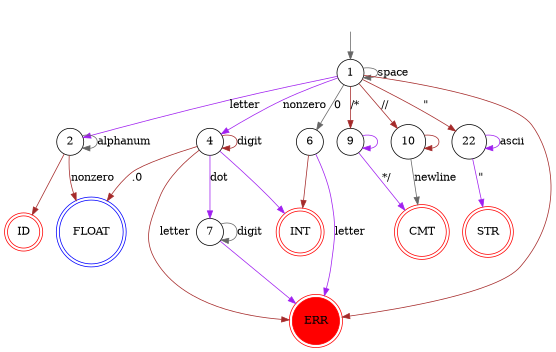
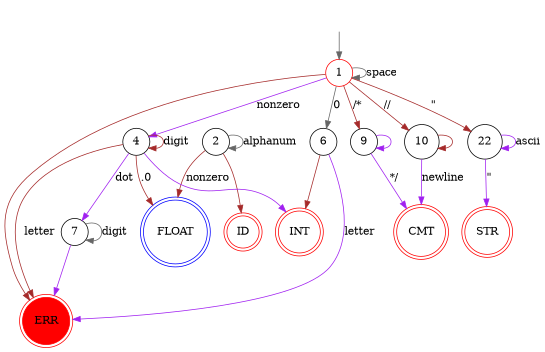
node "1": color black -> red
edge "1" -> "2": removed, label "letter"
edge "10" -> "CMT": color gray40 -> purple
